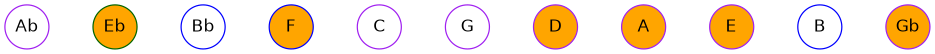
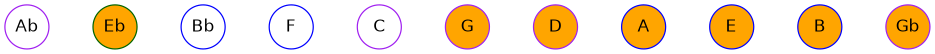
node "F": fillcolor orange -> white
node "G": fillcolor white -> orange
node "A": color purple -> blue
node "E": color purple -> blue
node "B": fillcolor white -> orange
